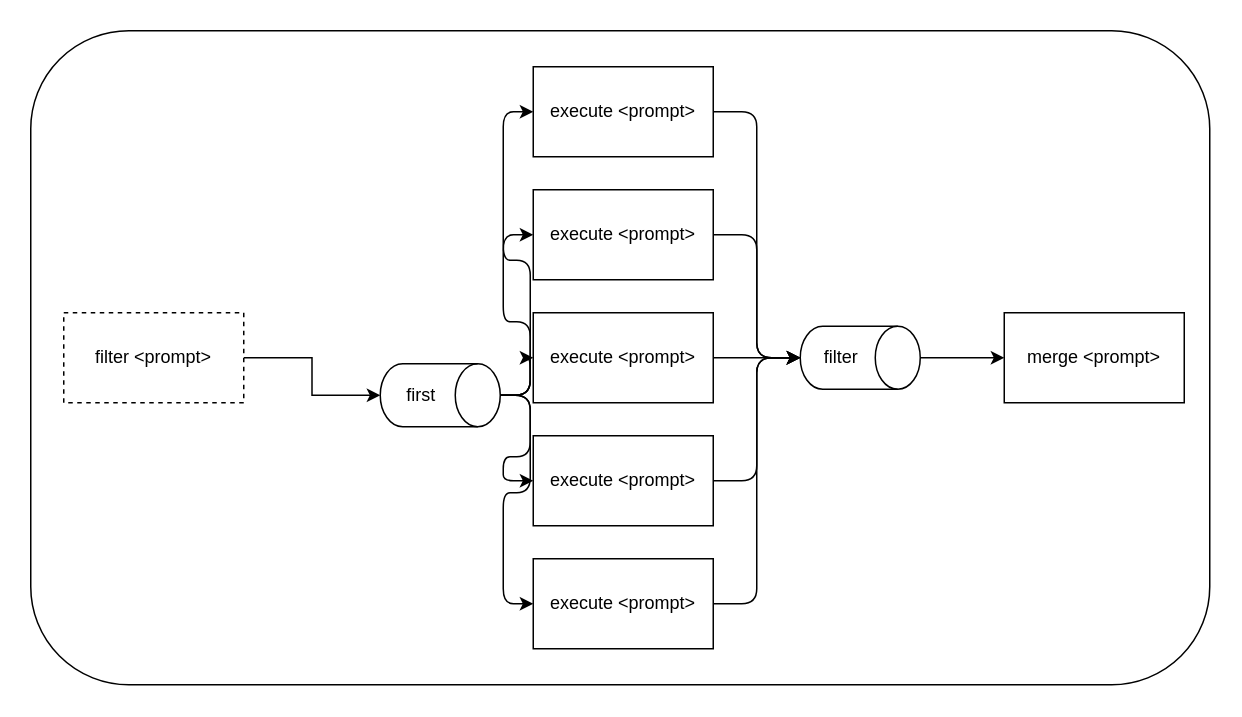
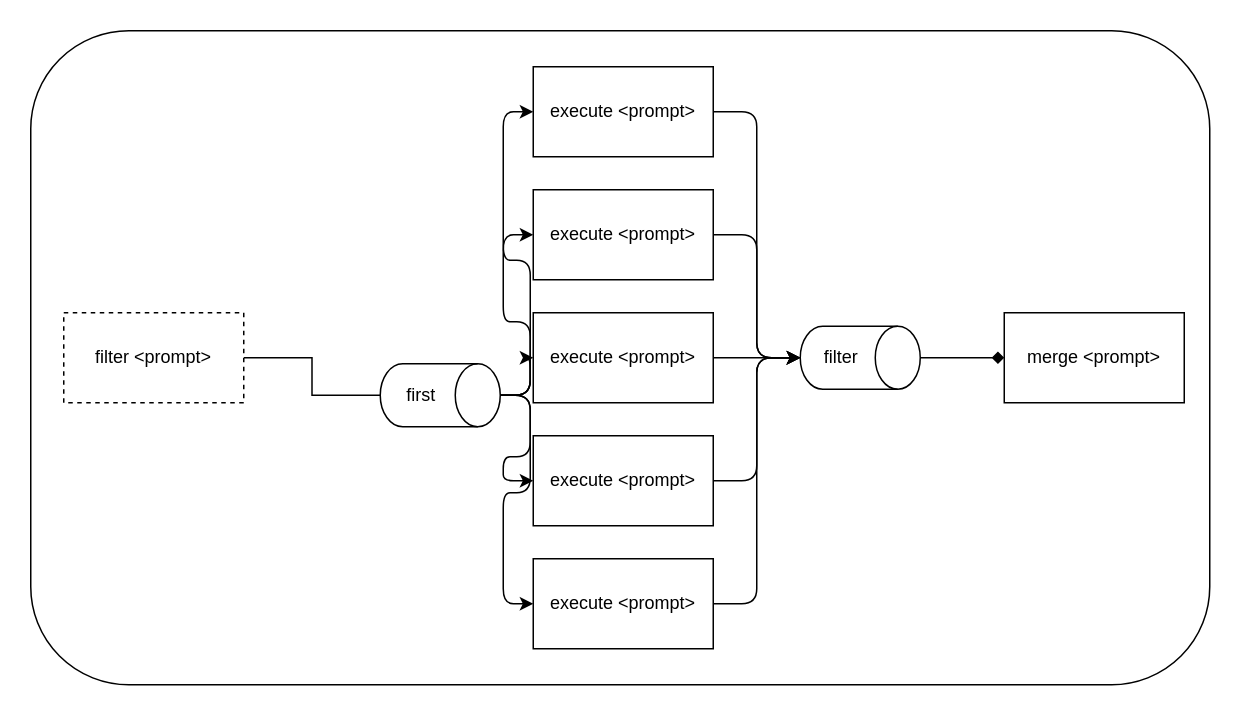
edge "filter" -> "merge <prompt>": arrowhead classic -> diamond
edge "filter <prompt>" -> "first": arrowhead classic -> none
